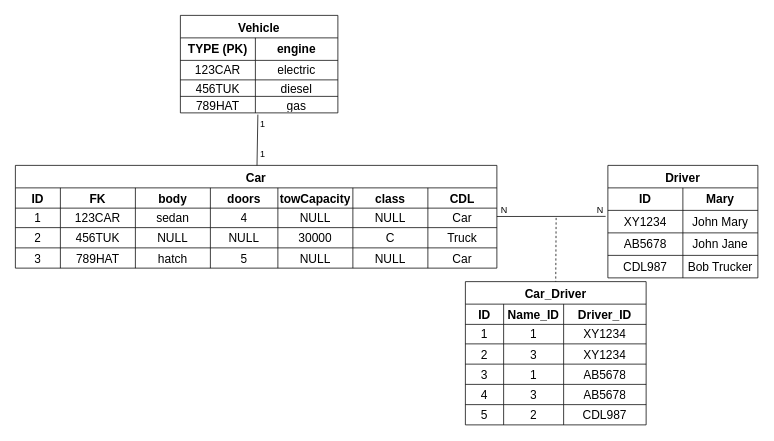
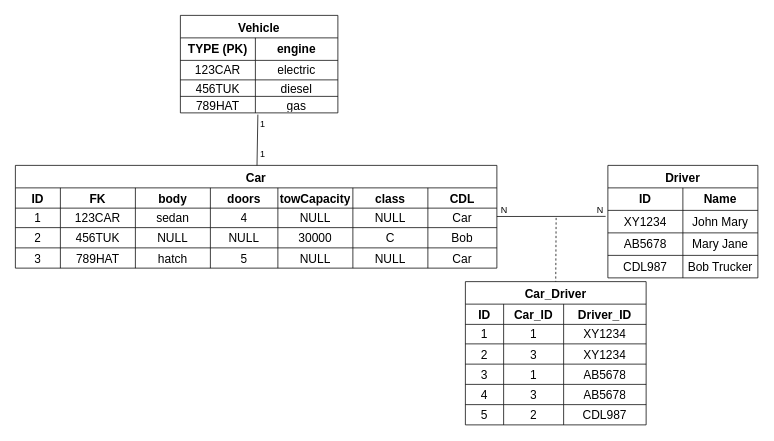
node "Mary": label "Mary" -> "Name"
node "Truck": label "Truck" -> "Bob"
node "John Jane": label "John Jane" -> "Mary Jane"
node "Name_ID": label "Name_ID" -> "Car_ID"
